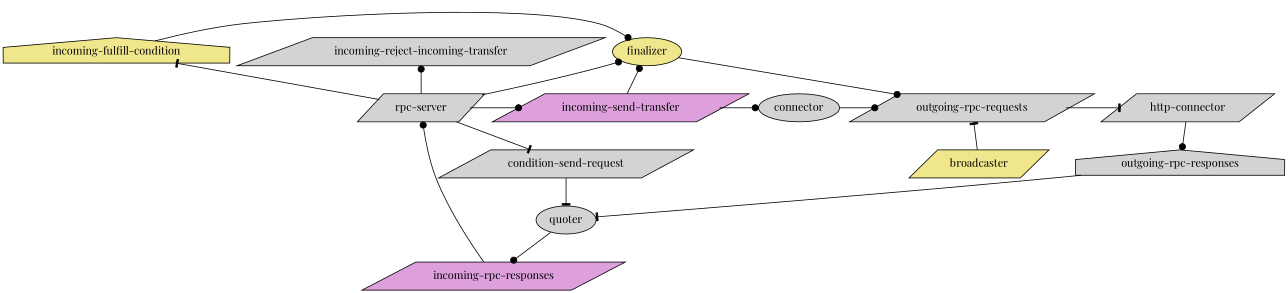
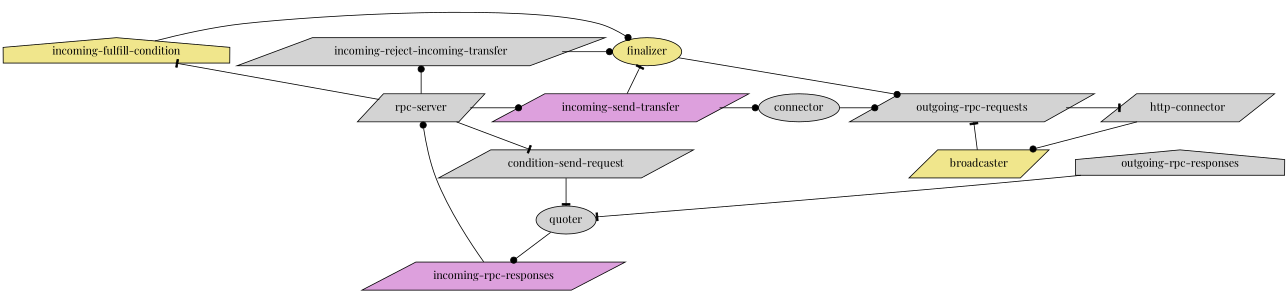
edge "rpc-server" -> "finalizer": now "incoming-reject-incoming-transfer" -> "finalizer"
edge "incoming-send-transfer" -> "finalizer": arrowhead dot -> tee
edge "http-connector" -> "outgoing-rpc-responses": now "http-connector" -> "broadcaster"
